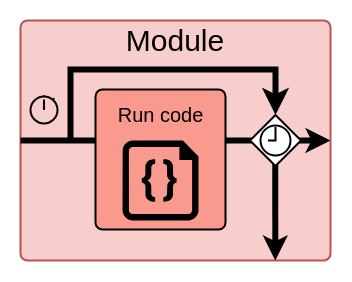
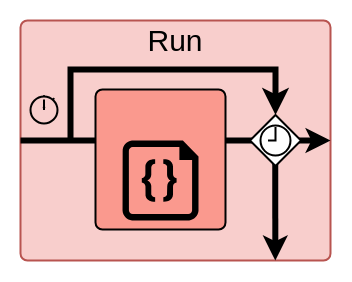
node "Module": label "Module" -> "Run"
node "Run code": removed
